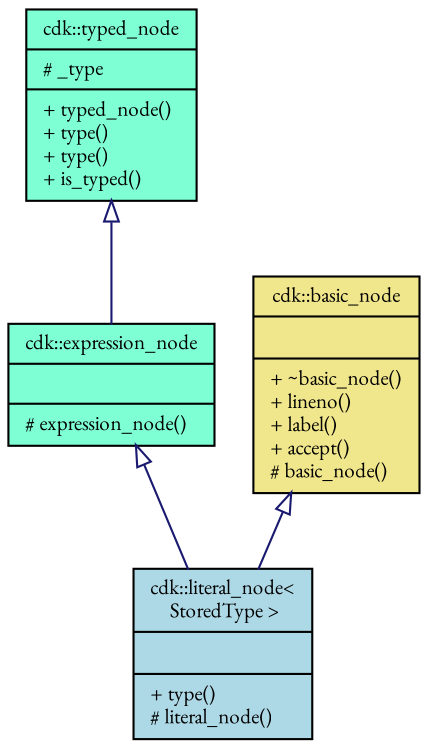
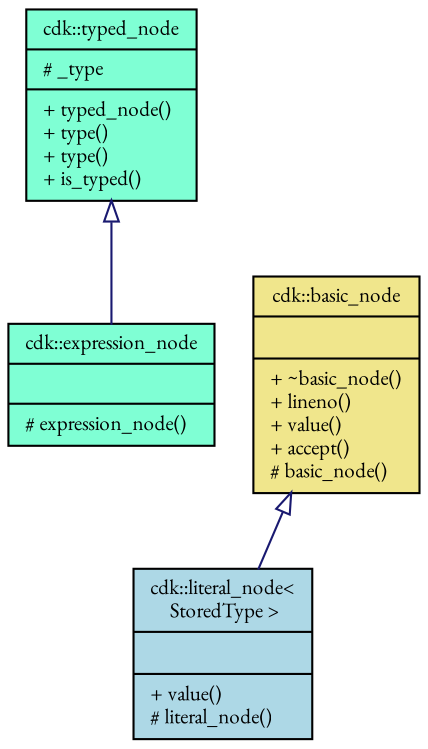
node "cdk::basic_node": text "+ label()" -> "+ value()"
edge "cdk::literal_node<" -> "cdk::expression_node": removed
node "cdk::literal_node<": text "+ type()" -> "+ value()"
